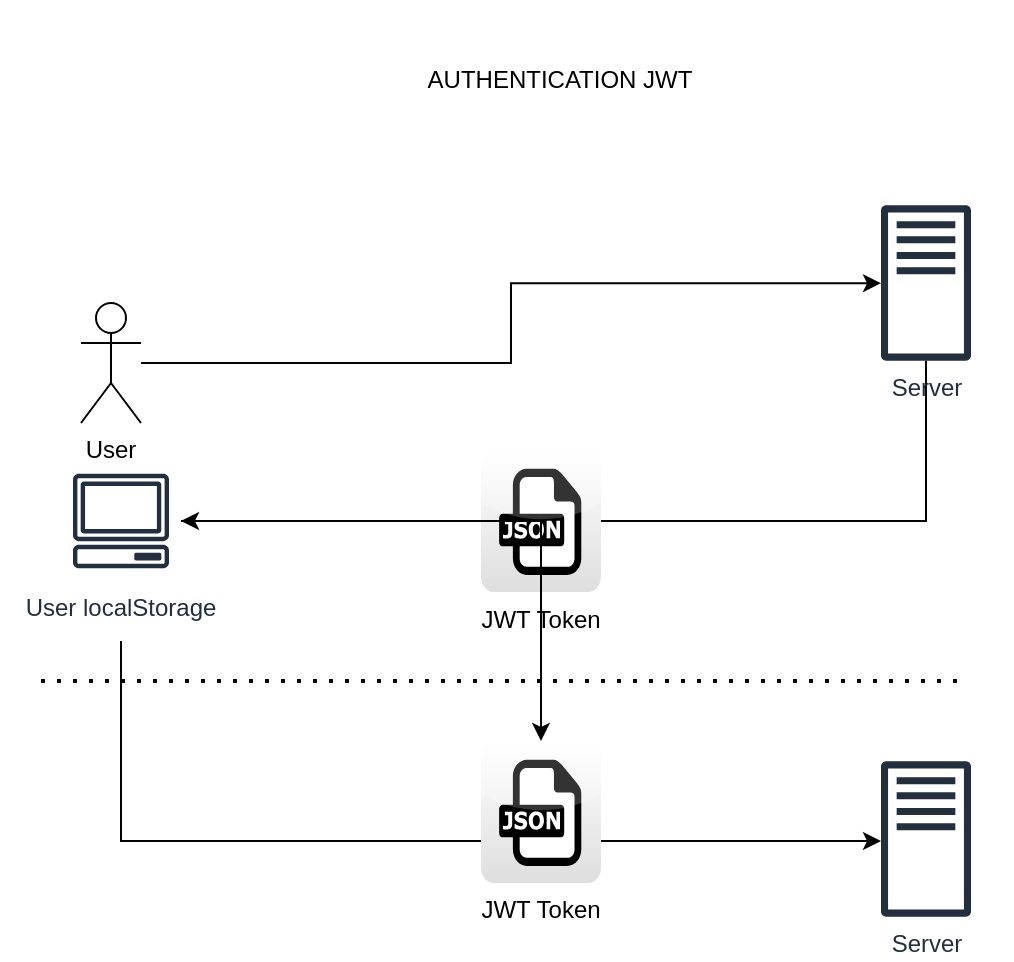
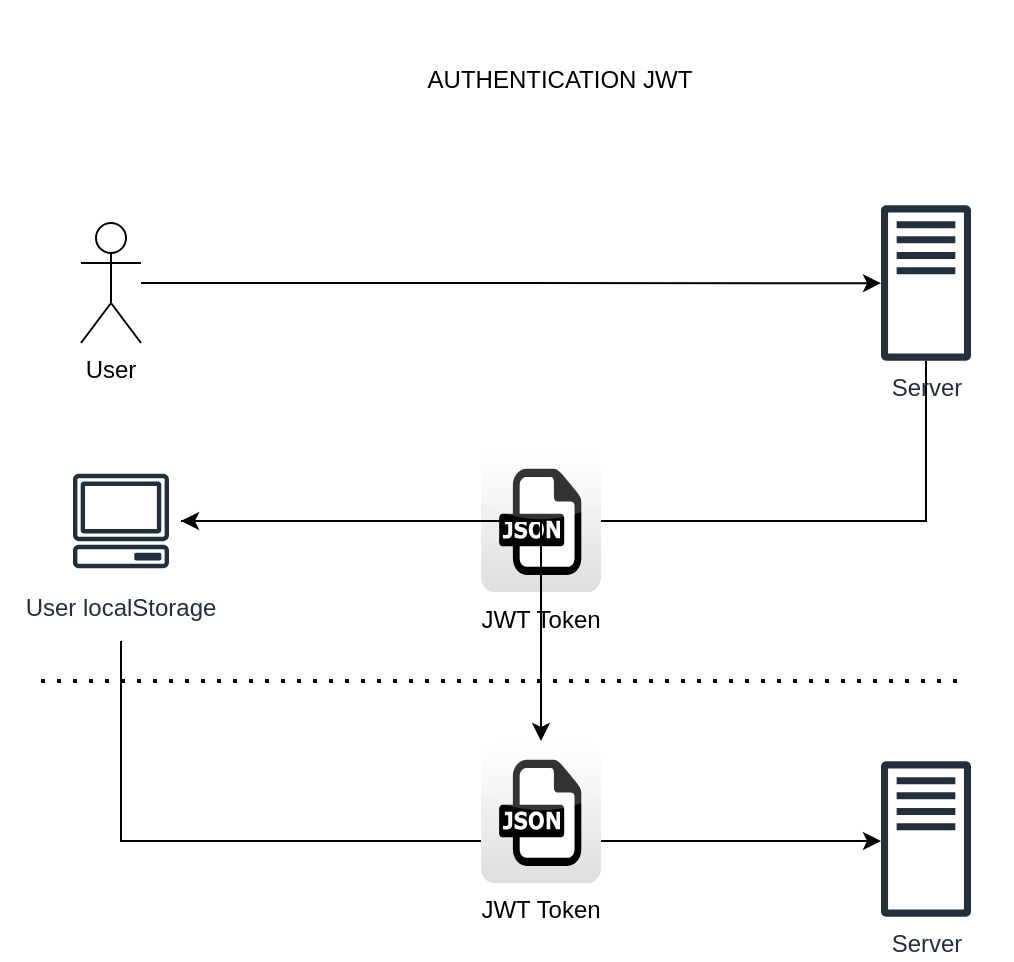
node "User": moved (111, 363) -> (111, 283)
